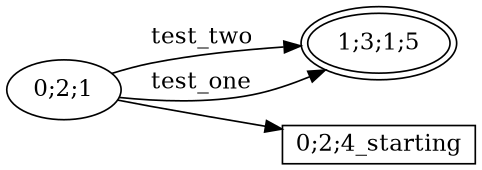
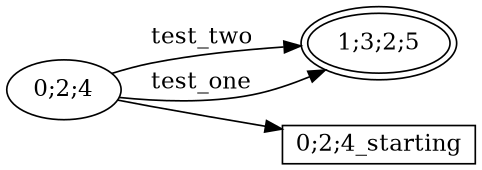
node "1;3;1;5": label "1;3;1;5" -> "1;3;2;5"
node "0;2;1": label "0;2;1" -> "0;2;4"
